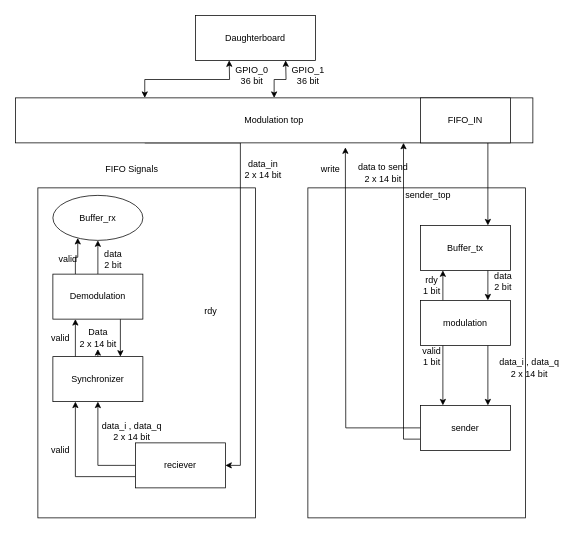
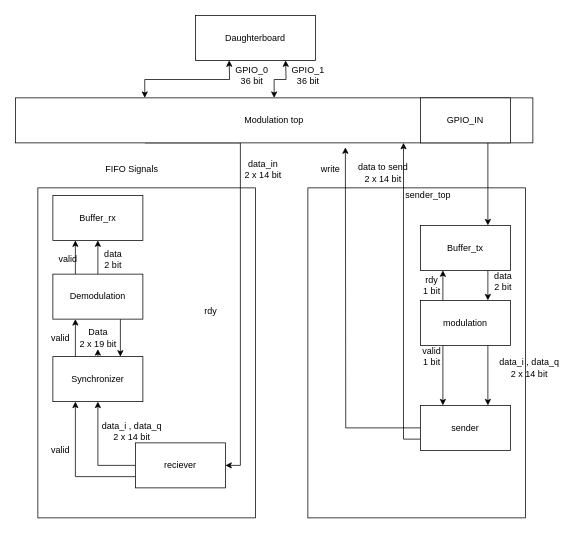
node "FIFO_IN": label "FIFO_IN" -> "GPIO_IN"
node "Buffer_rx": shape ellipse -> rectangle
node "Data 2 x 14 bit": label "Data 2 x 14 bit" -> "Data 2 x 19 bit"
